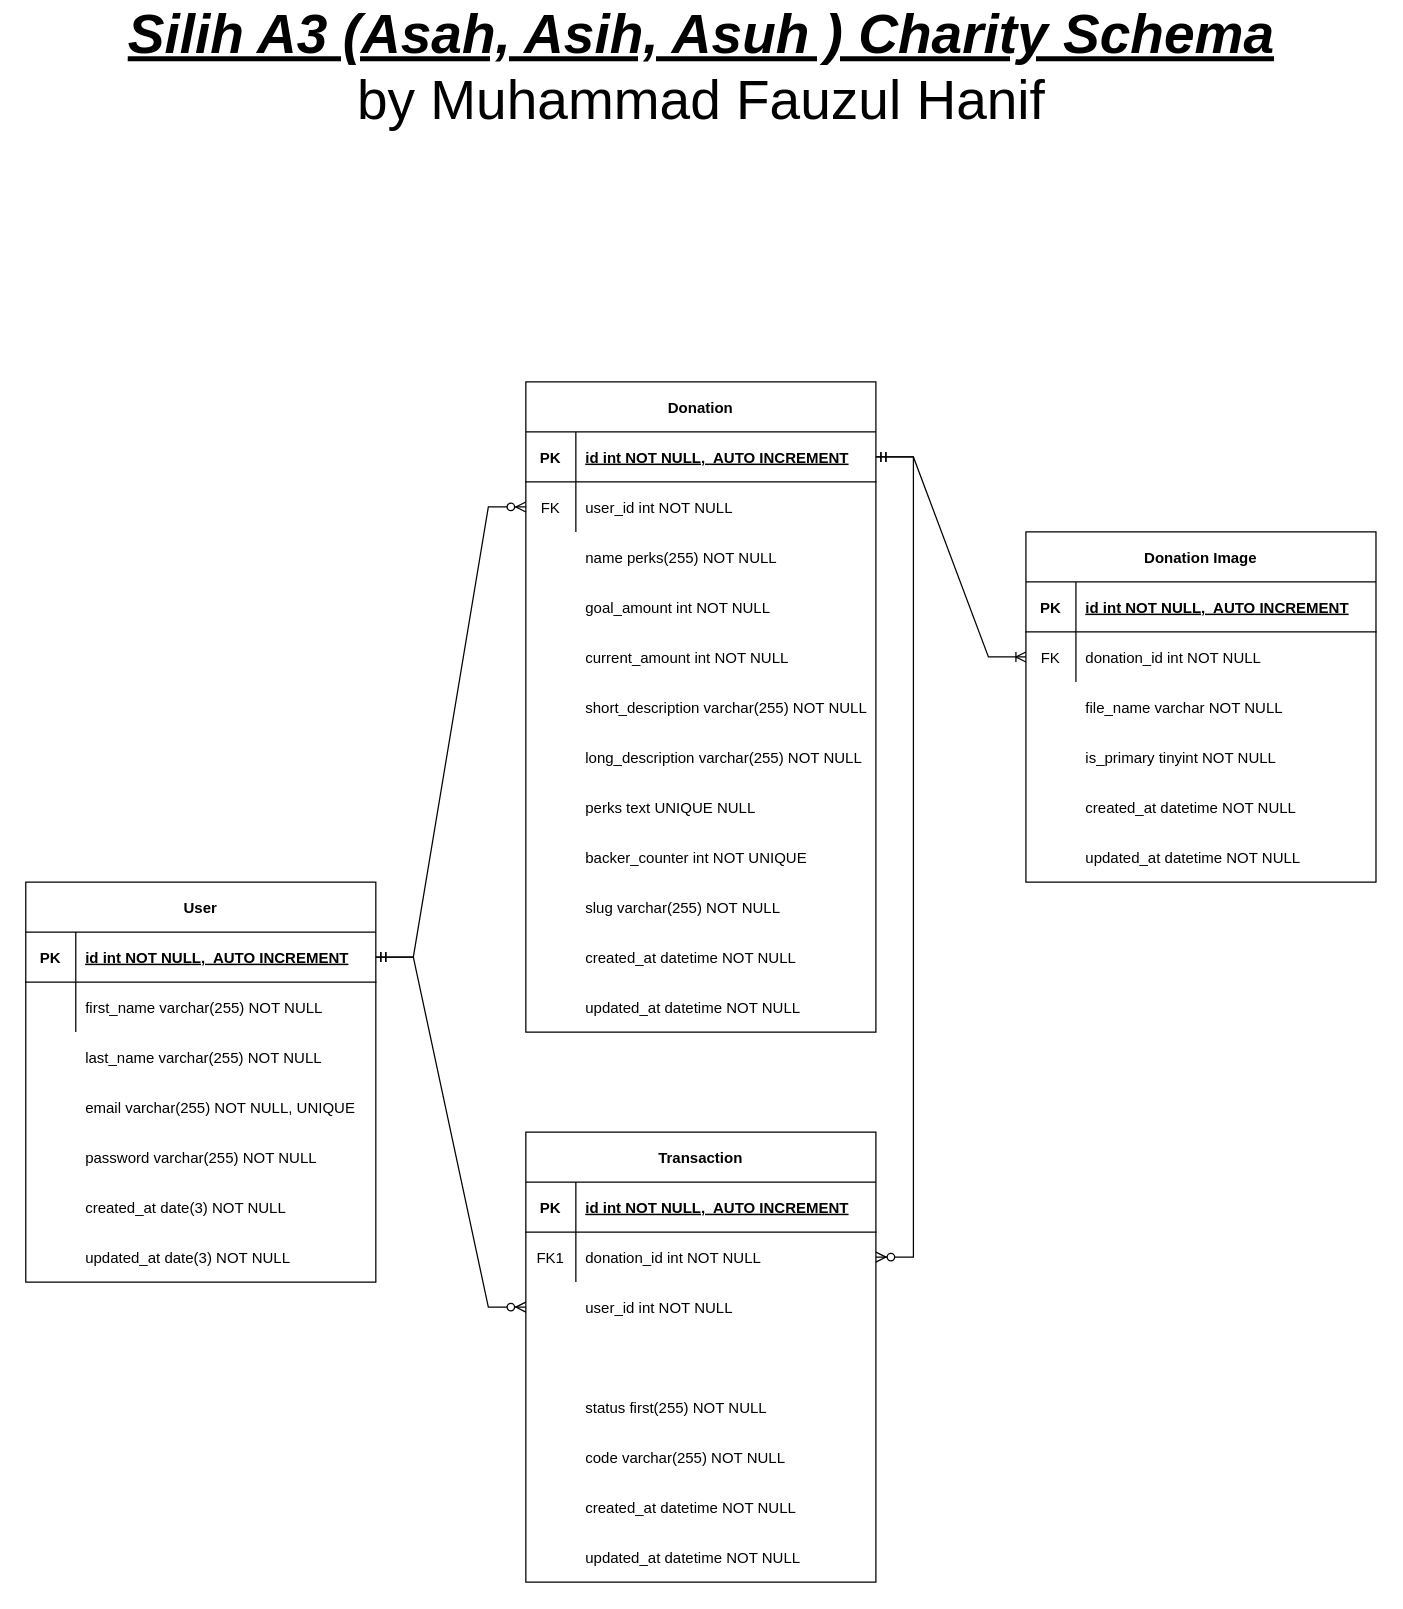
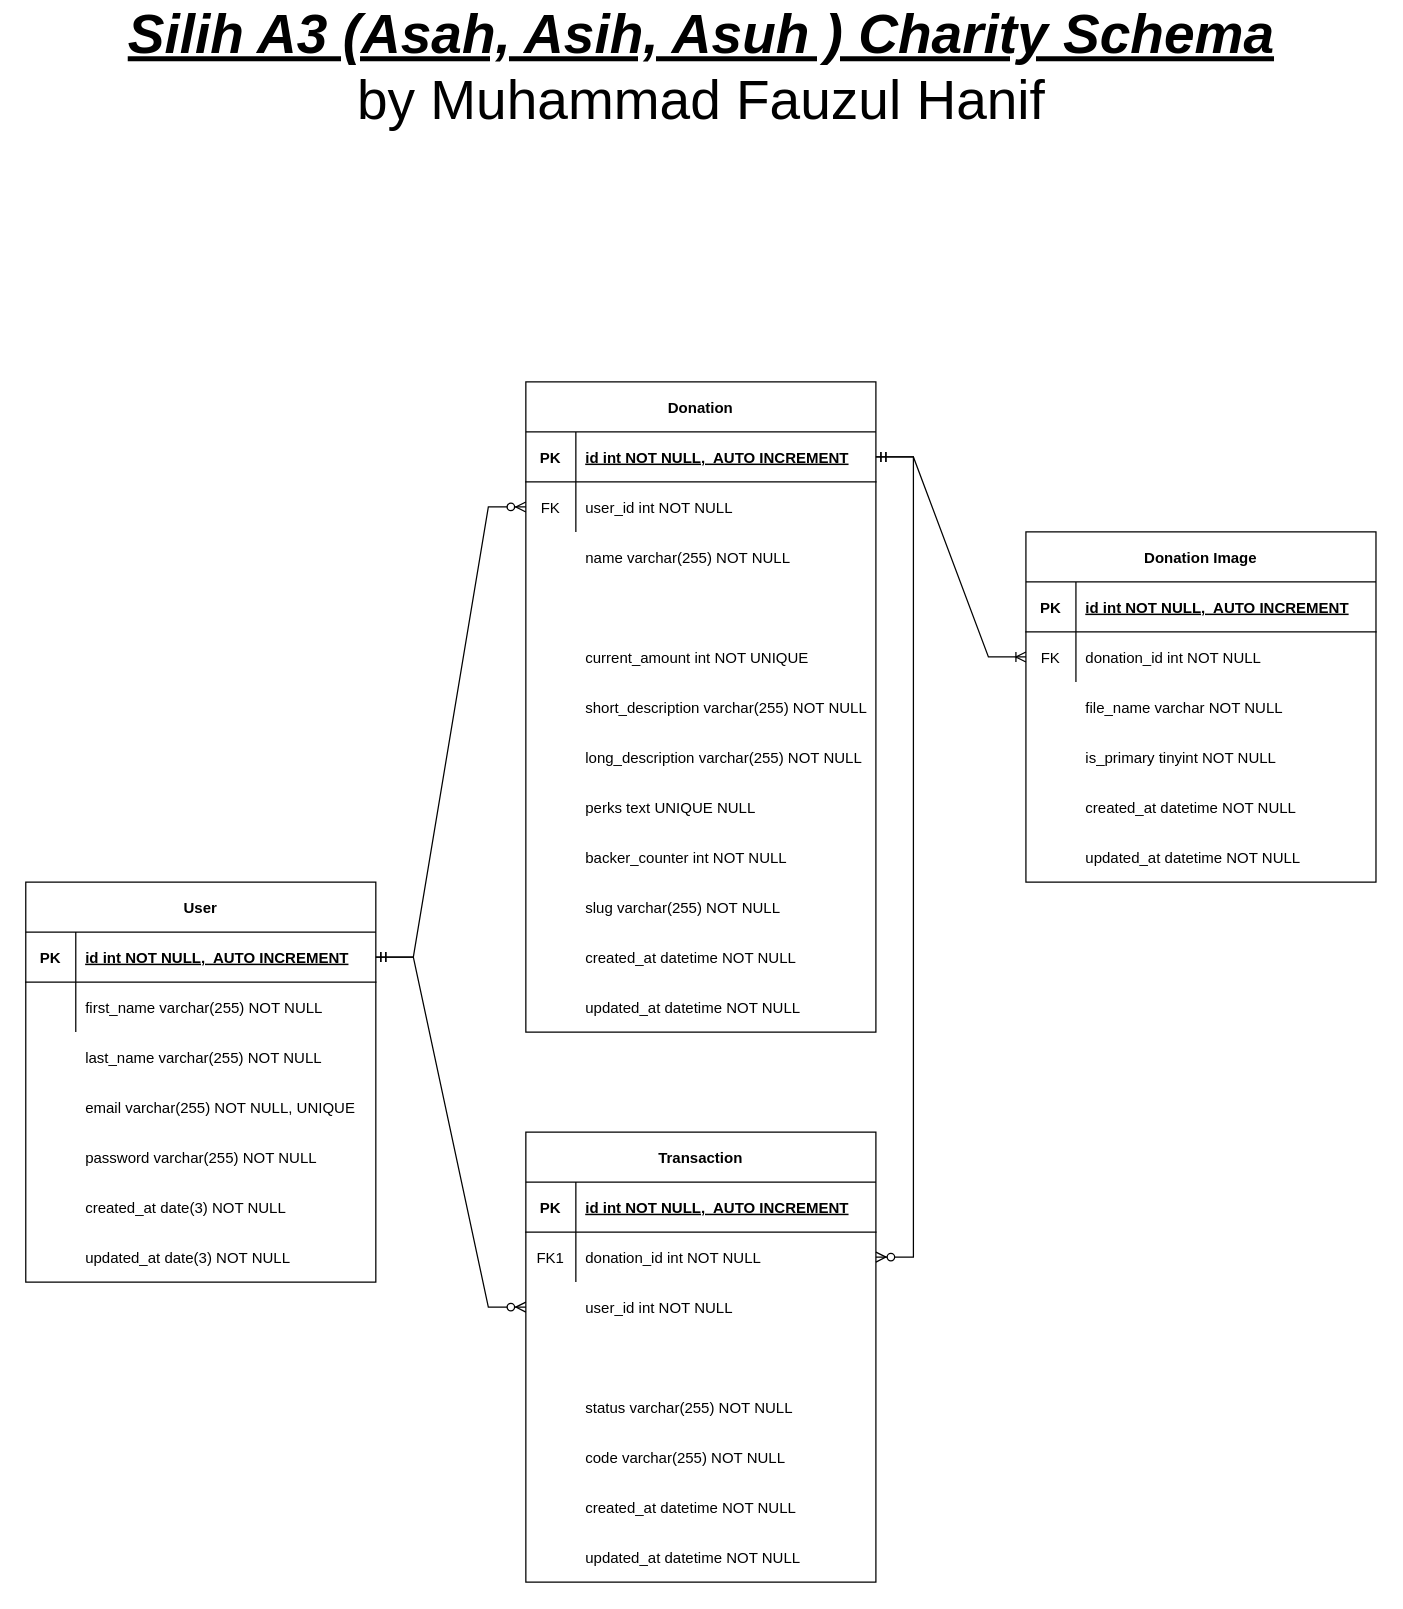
node "name perks(255) NOT NULL": label "name perks(255) NOT NULL" -> "name varchar(255) NOT NULL"
node "goal_amount int NOT NULL": removed
node "current_amount int NOT NULL": label "current_amount int NOT NULL" -> "current_amount int NOT UNIQUE"
node "backer_counter int NOT UNIQUE": label "backer_counter int NOT UNIQUE" -> "backer_counter int NOT NULL"
node "status first(255) NOT NULL": label "status first(255) NOT NULL" -> "status varchar(255) NOT NULL"
